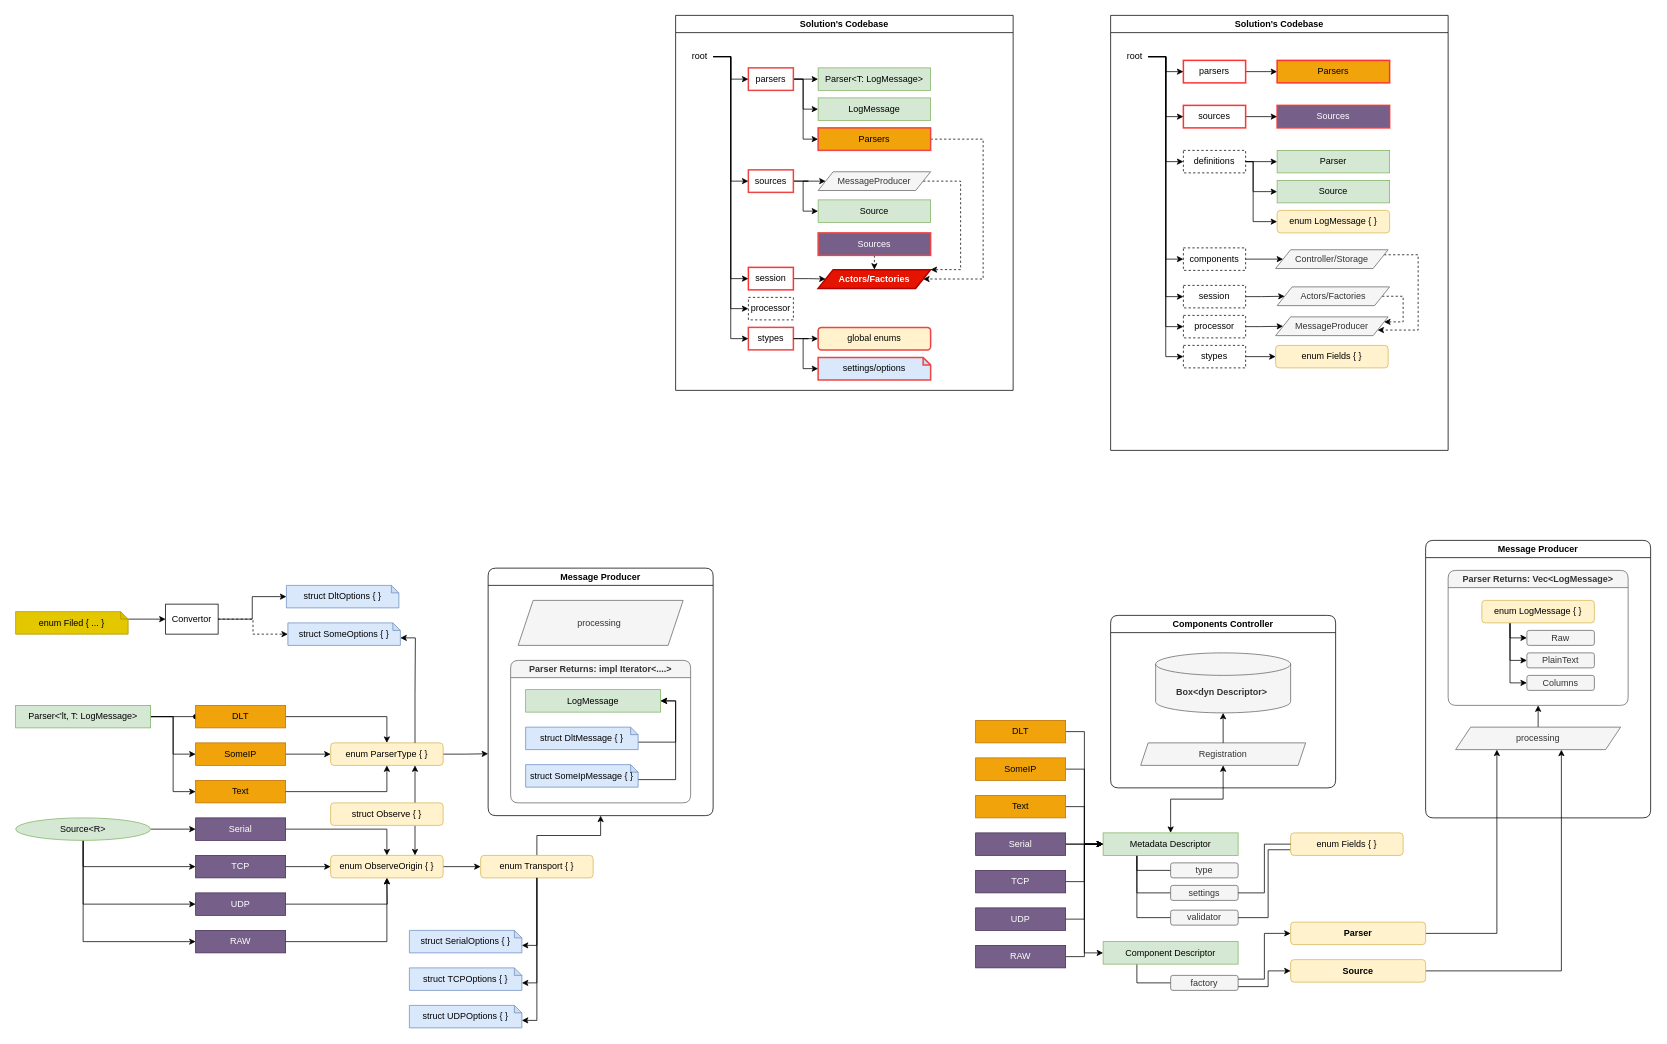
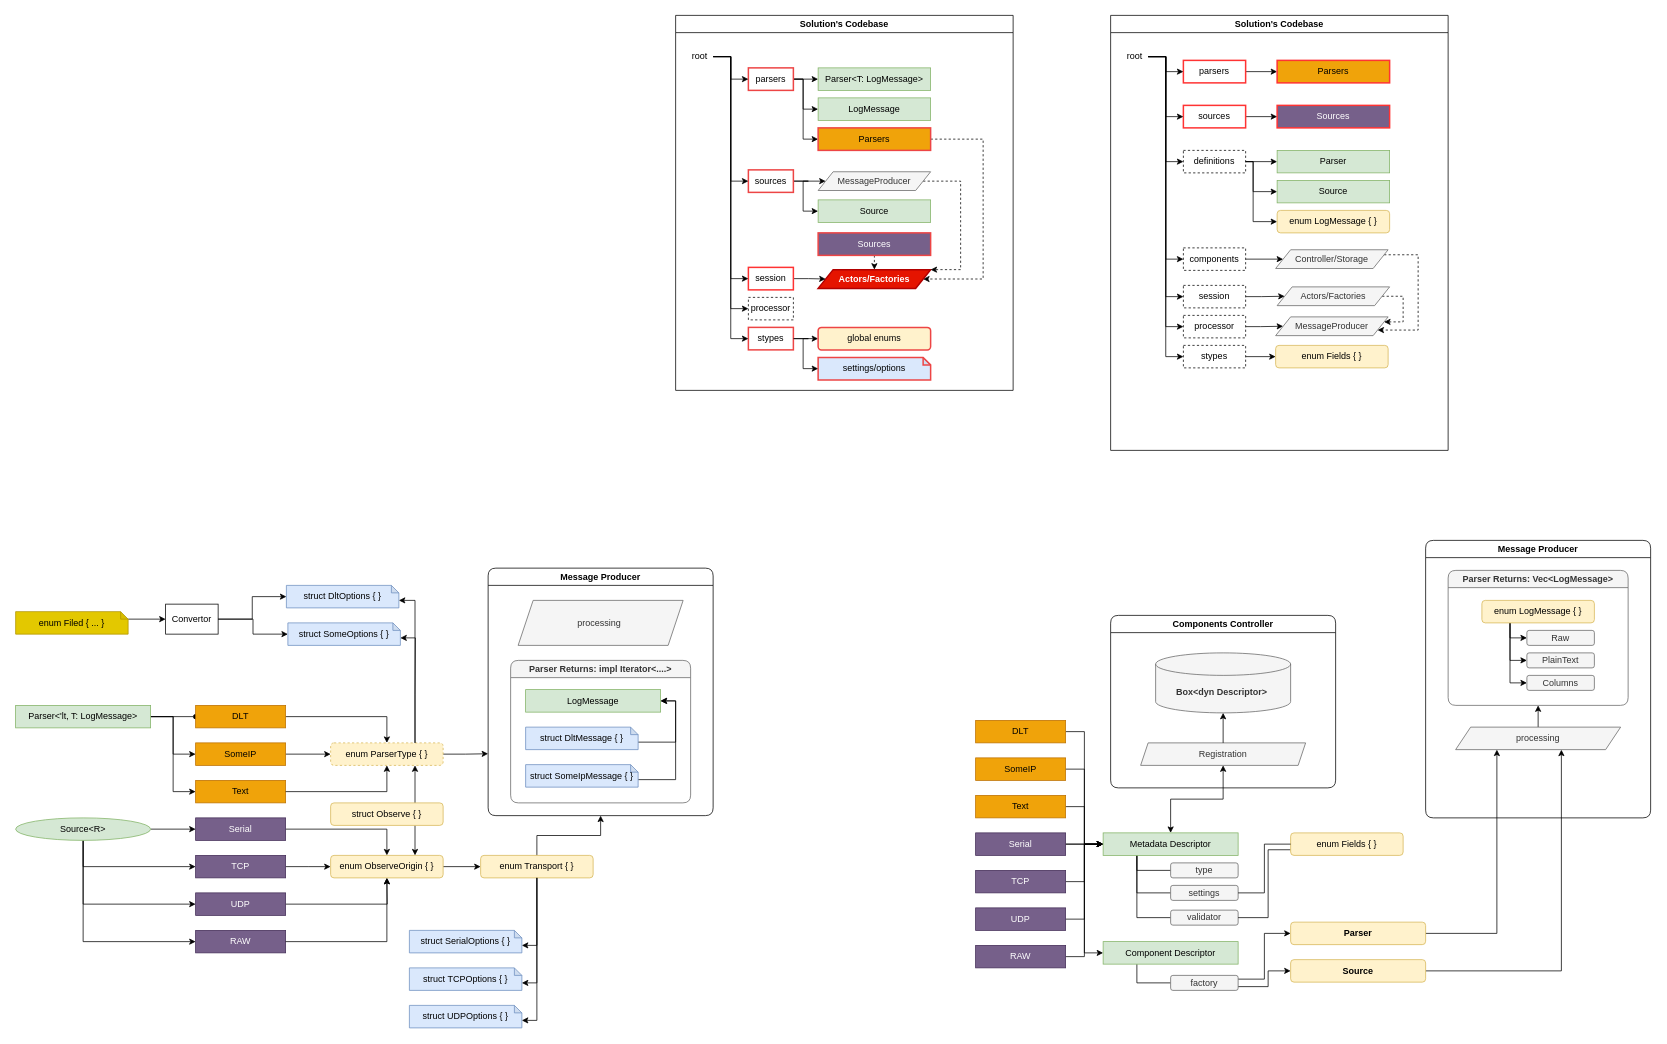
edge "enum ParserType { }" -> "struct DltOptions { }": added
edge "Convertor" -> "struct SomeOptions { }": style dashed -> solid
node "enum ParserType { }": style solid -> dashed
